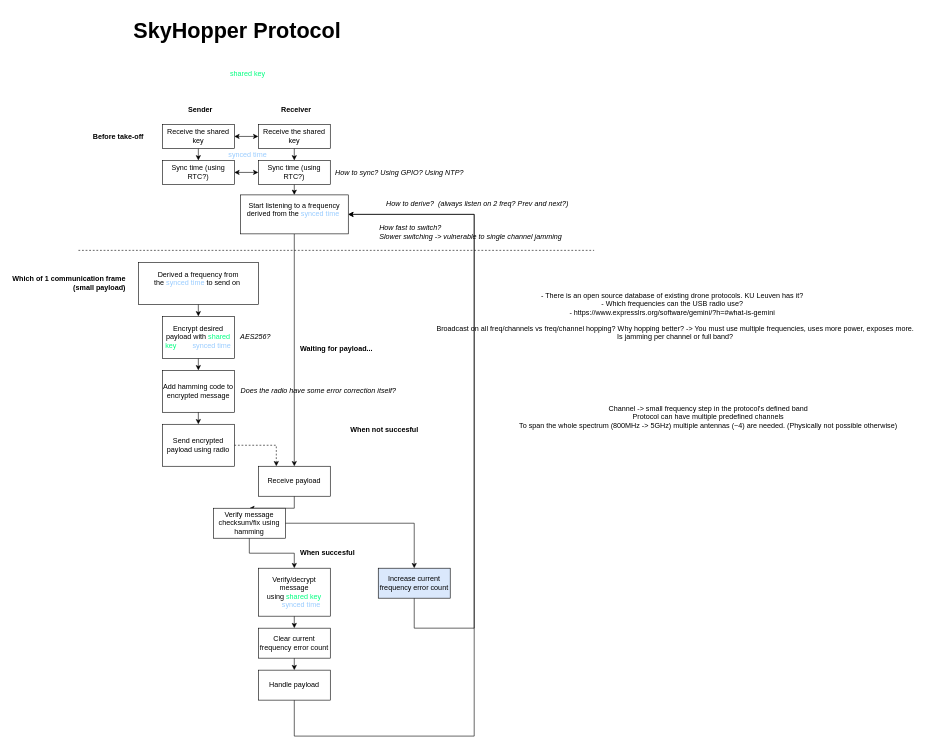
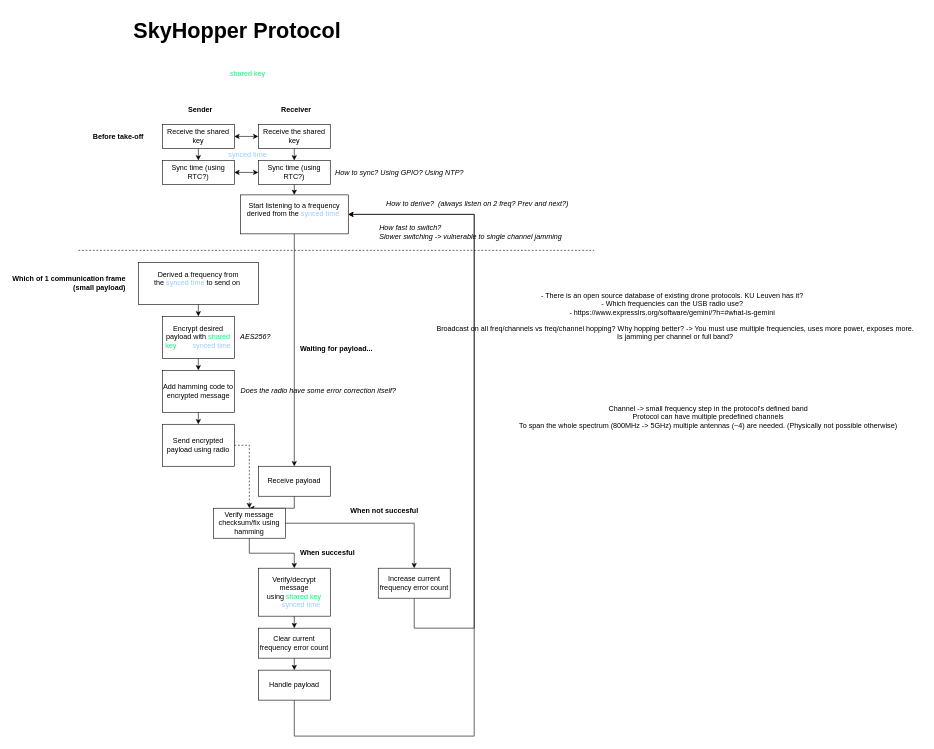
node "When not succesful": moved (384, 431) -> (384, 512)
edge "Send encrypted payload using radio" -> "Receive payload": now "Send encrypted payload using radio" -> "Verify message checksum/fix using hamming"
node "Increase current frequency error count": fillcolor #dae8fc -> #ffffff
